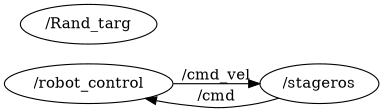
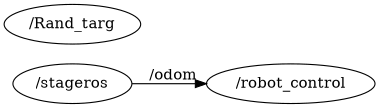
edge "/robot_control" -> "/stageros": removed, label "/cmd_vel"
edge "/stageros" -> "/robot_control": label "/cmd" -> "/odom"
